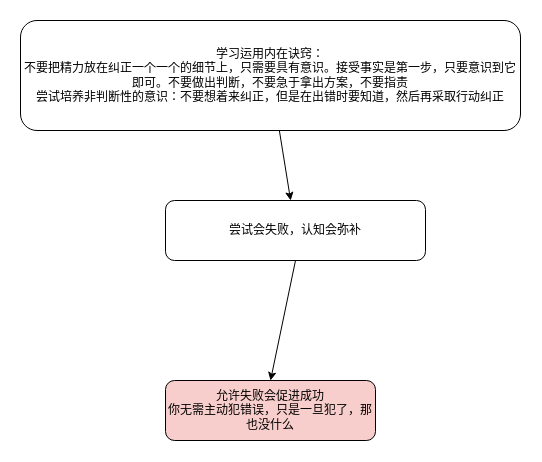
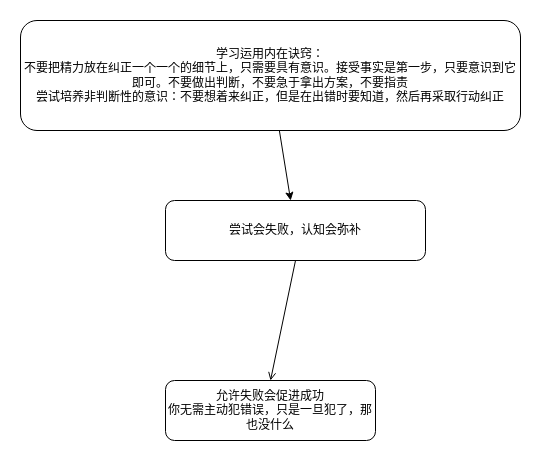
edge "尝试会失败，认知会弥补" -> "允许失败会促进成功 你无需主动犯错误，只是一旦犯了，那也没什么": arrowhead classic -> open
node "允许失败会促进成功 你无需主动犯错误，只是一旦犯了，那也没什么": fillcolor #f8cecc -> #ffffff
